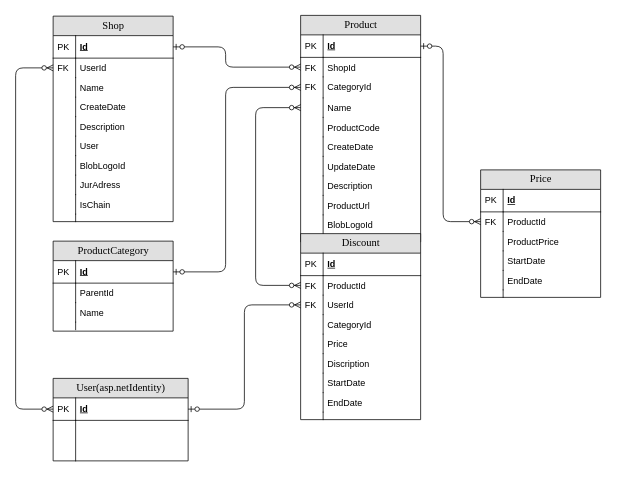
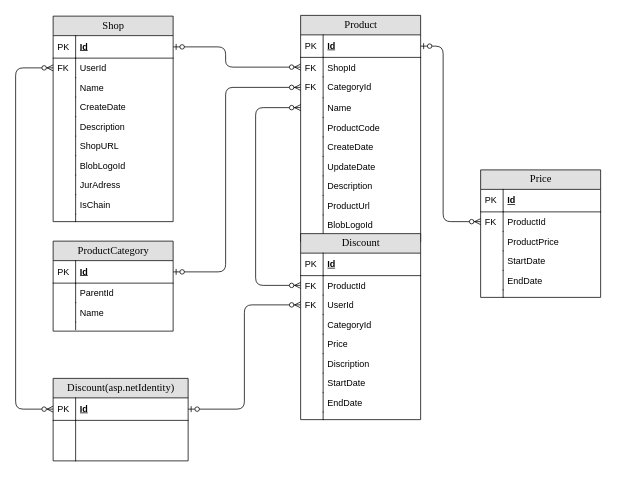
node "User": label "User" -> "ShopURL"
node "User(asp.netIdentity)": label "User(asp.netIdentity)" -> "Discount(asp.netIdentity)"
